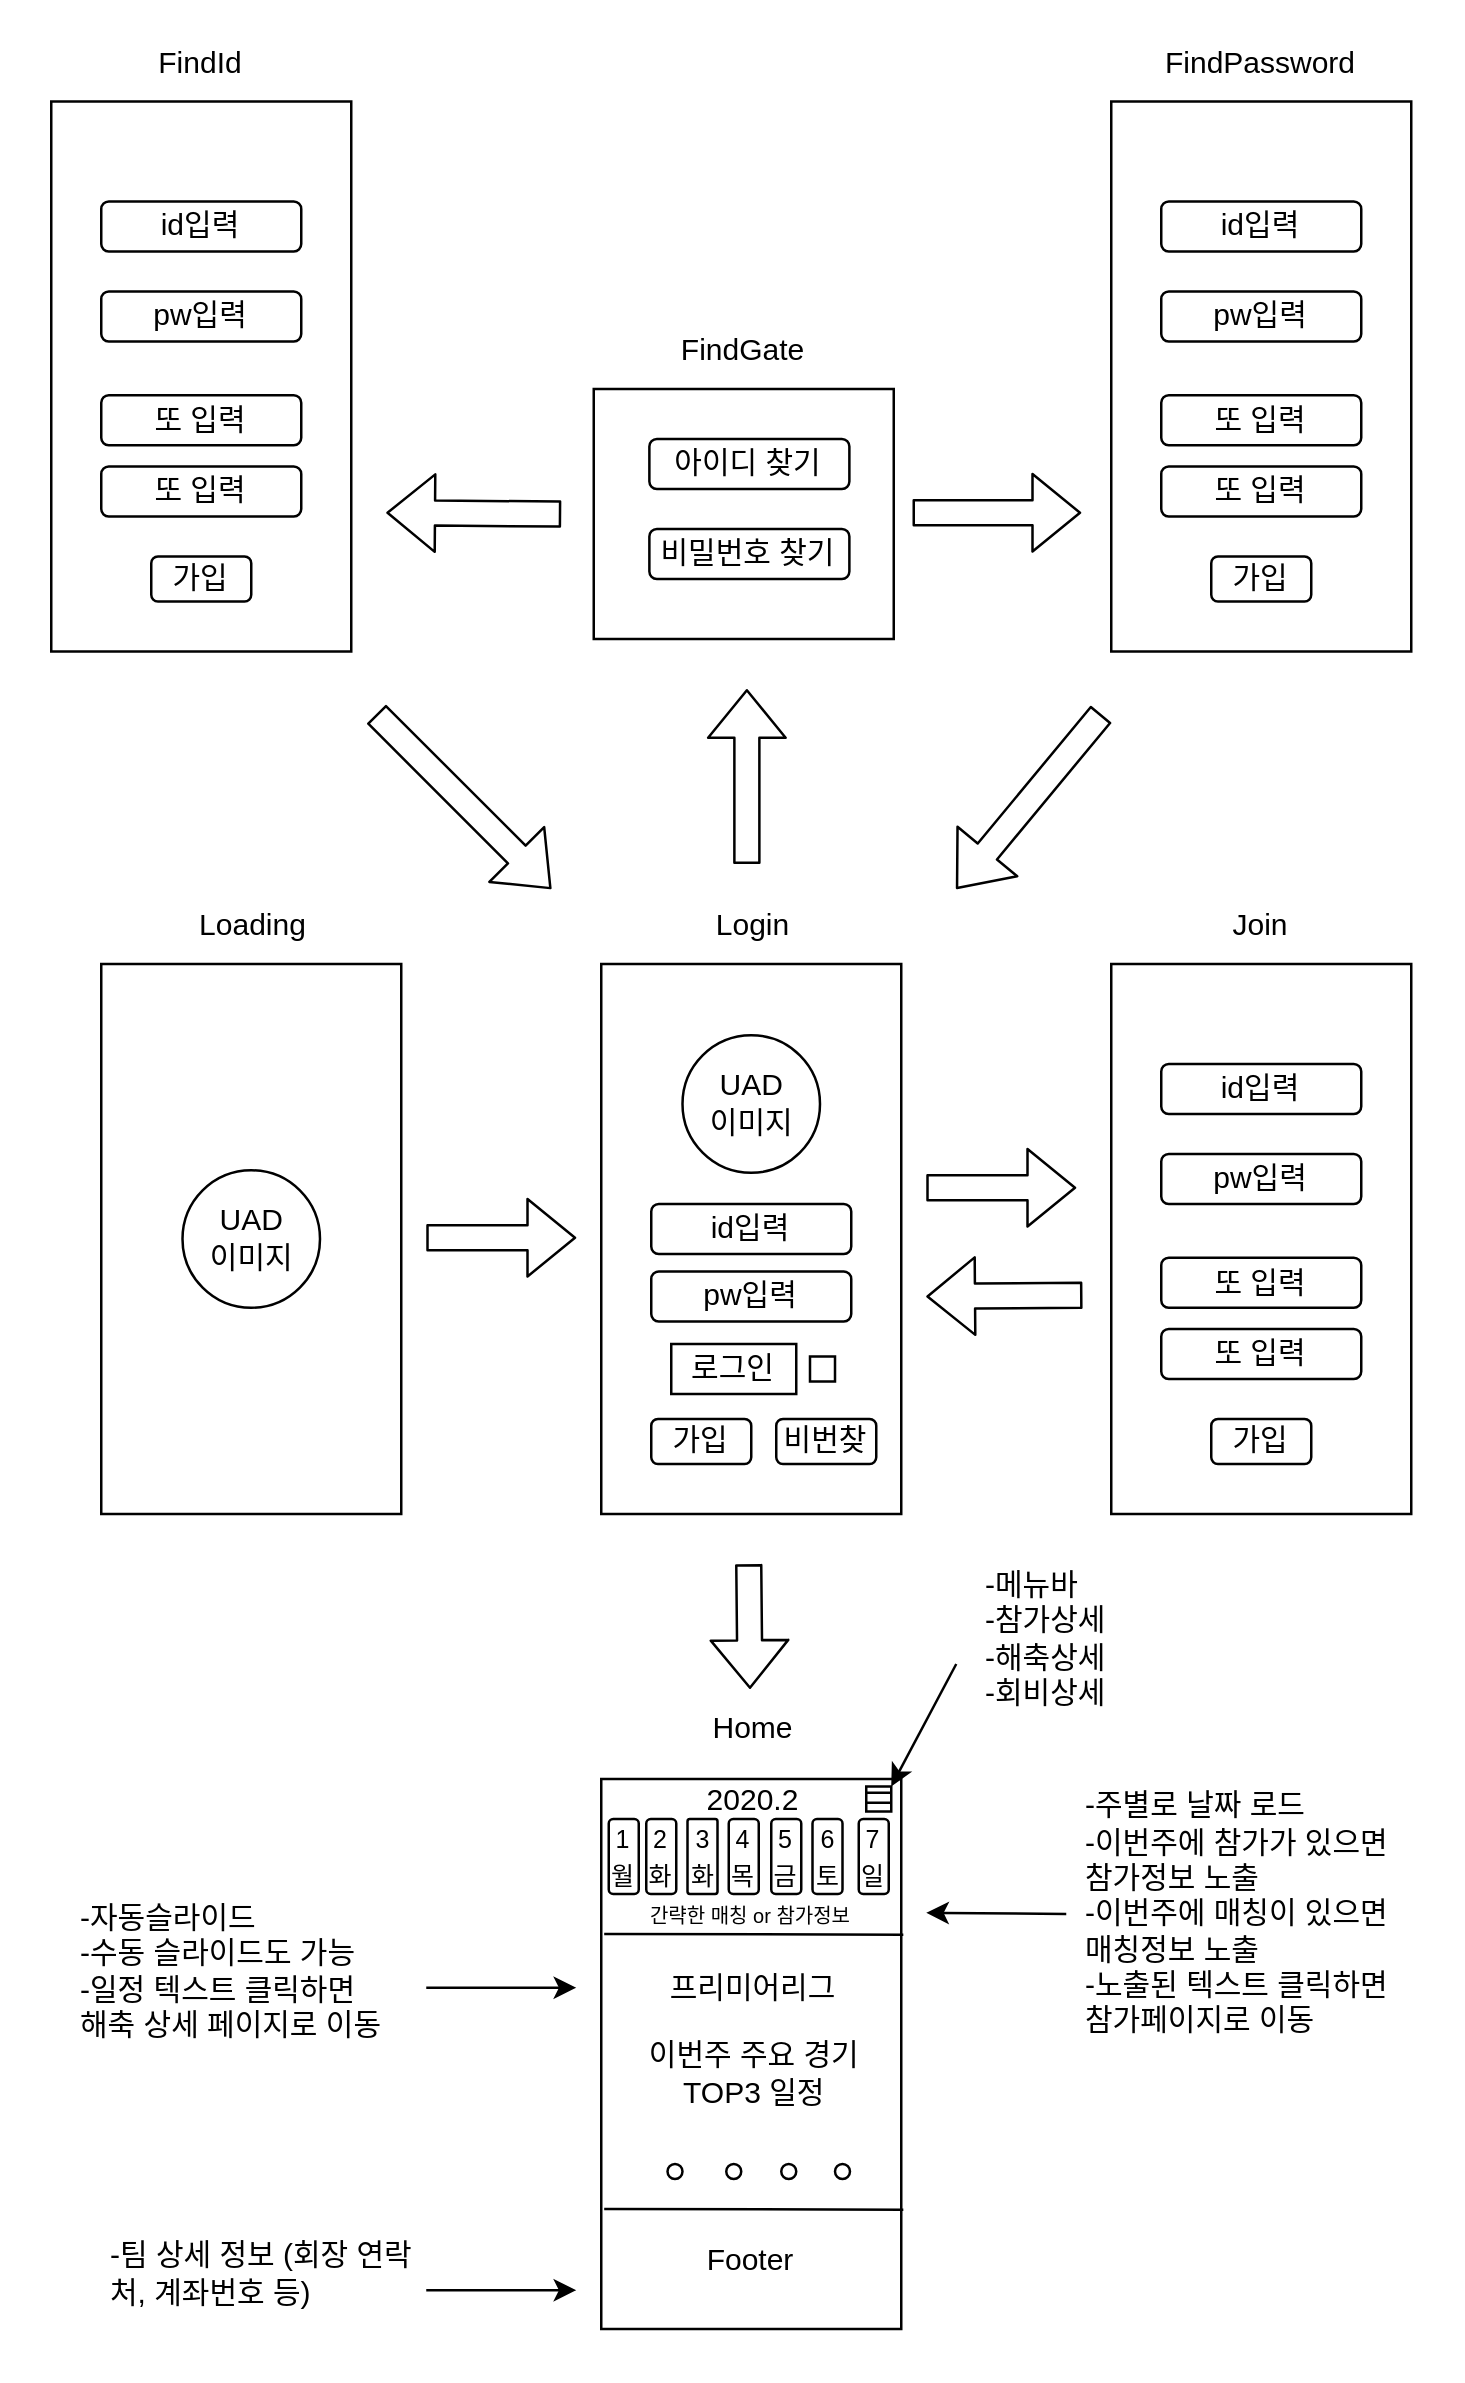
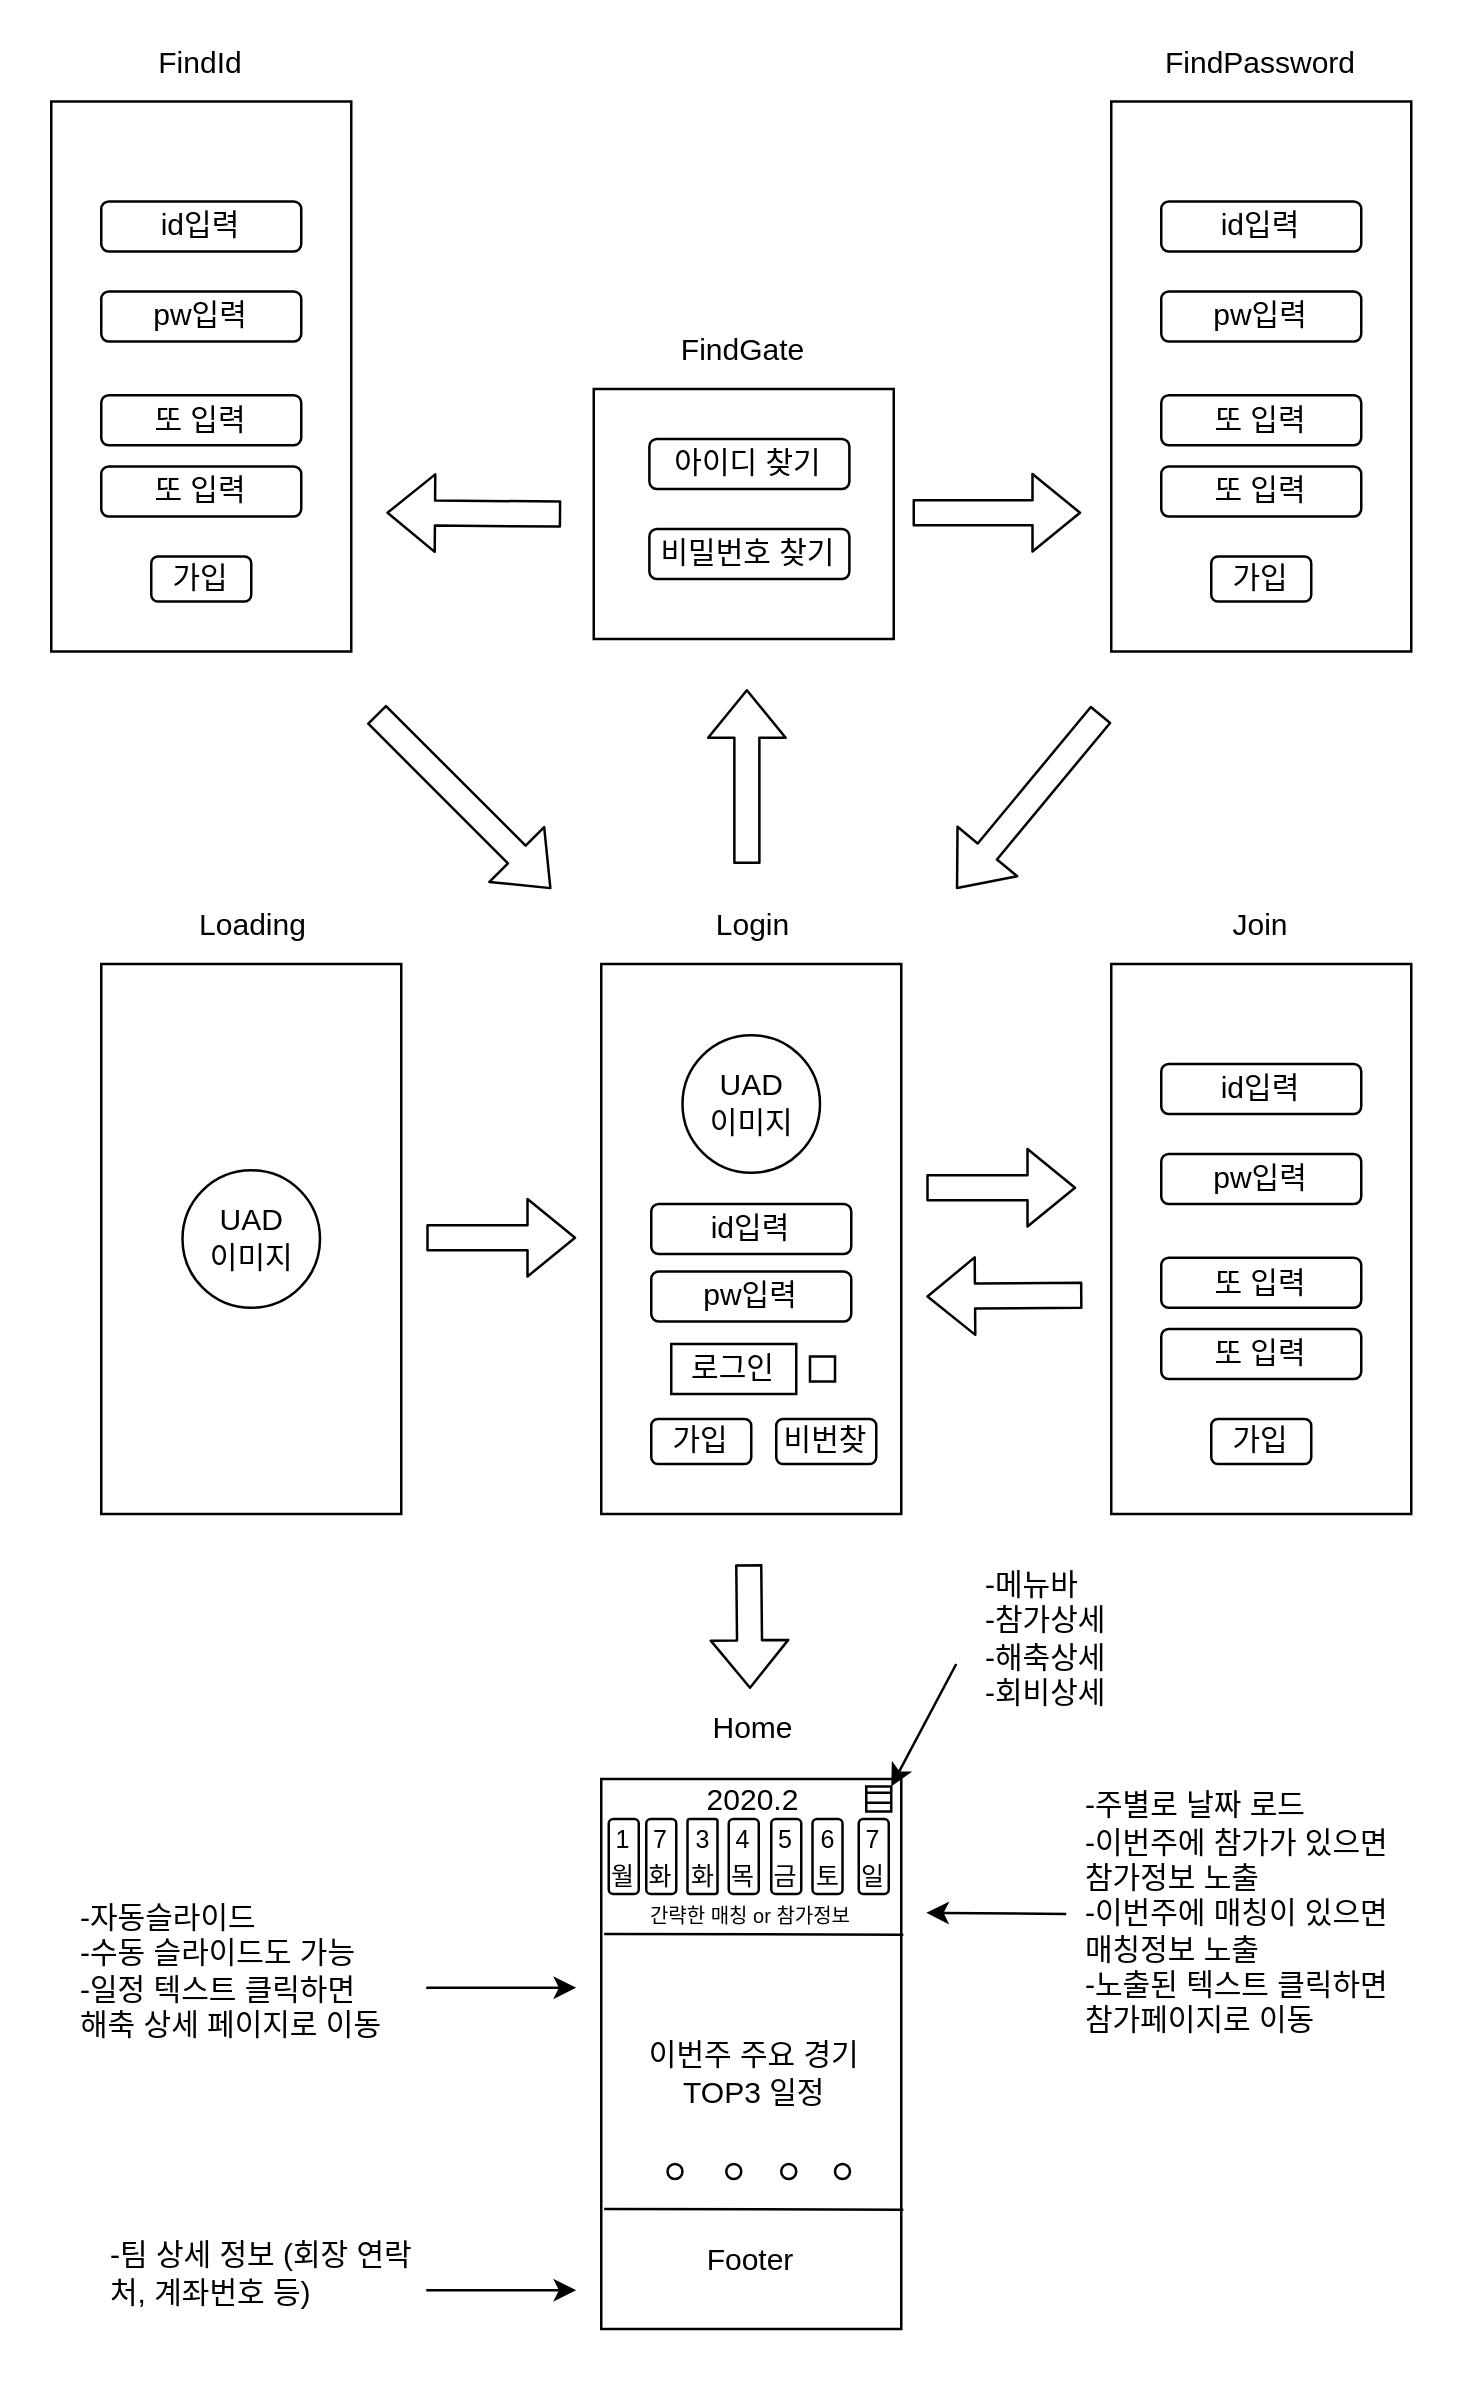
node "2 화": label "2 화" -> "7 화"
node "프리미어리그": removed
